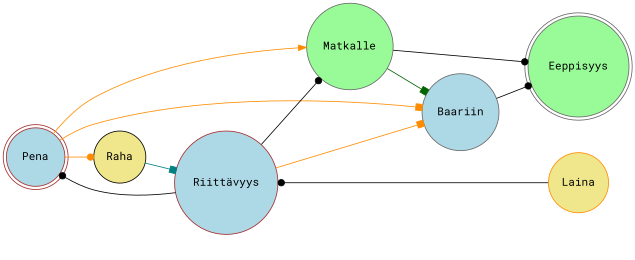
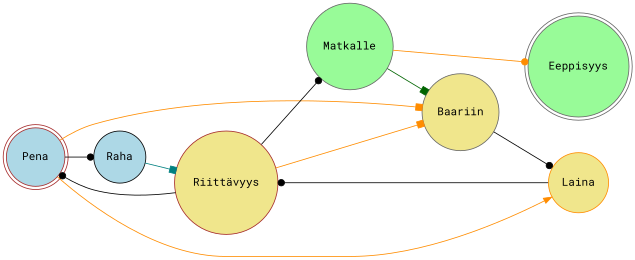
edge "Matkalle" -> "Eeppisyys": color black -> darkorange
edge "Pena" -> "Matkalle": now "Pena" -> "Laina"
edge "Baariin" -> "Eeppisyys": now "Baariin" -> "Laina"
node "Baariin": fillcolor lightblue -> khaki
edge "Pena" -> "Raha": color darkorange -> black
node "Raha": fillcolor khaki -> lightblue
node "Riittävyys": fillcolor lightblue -> khaki
